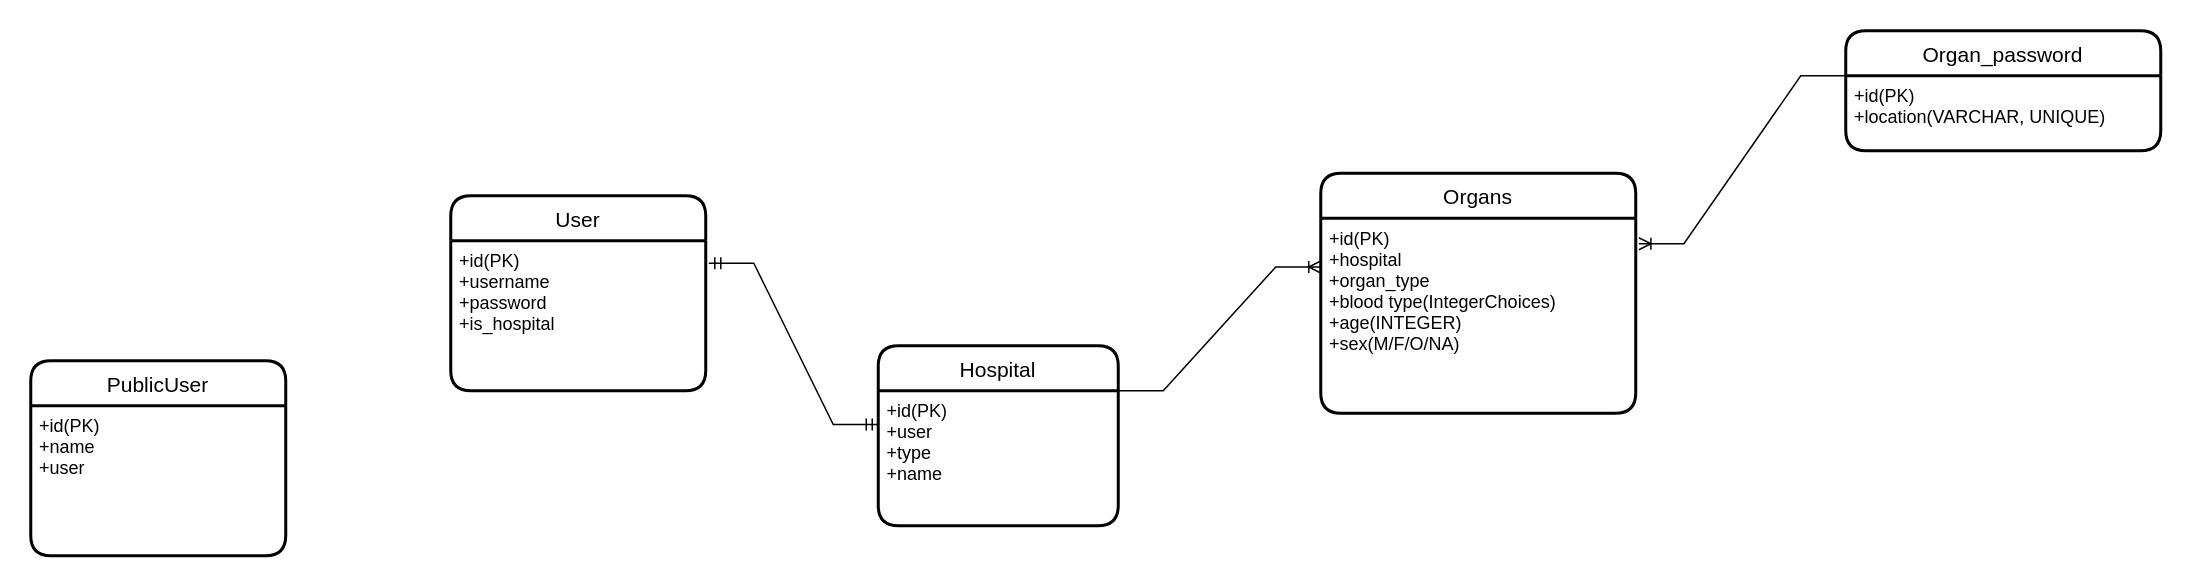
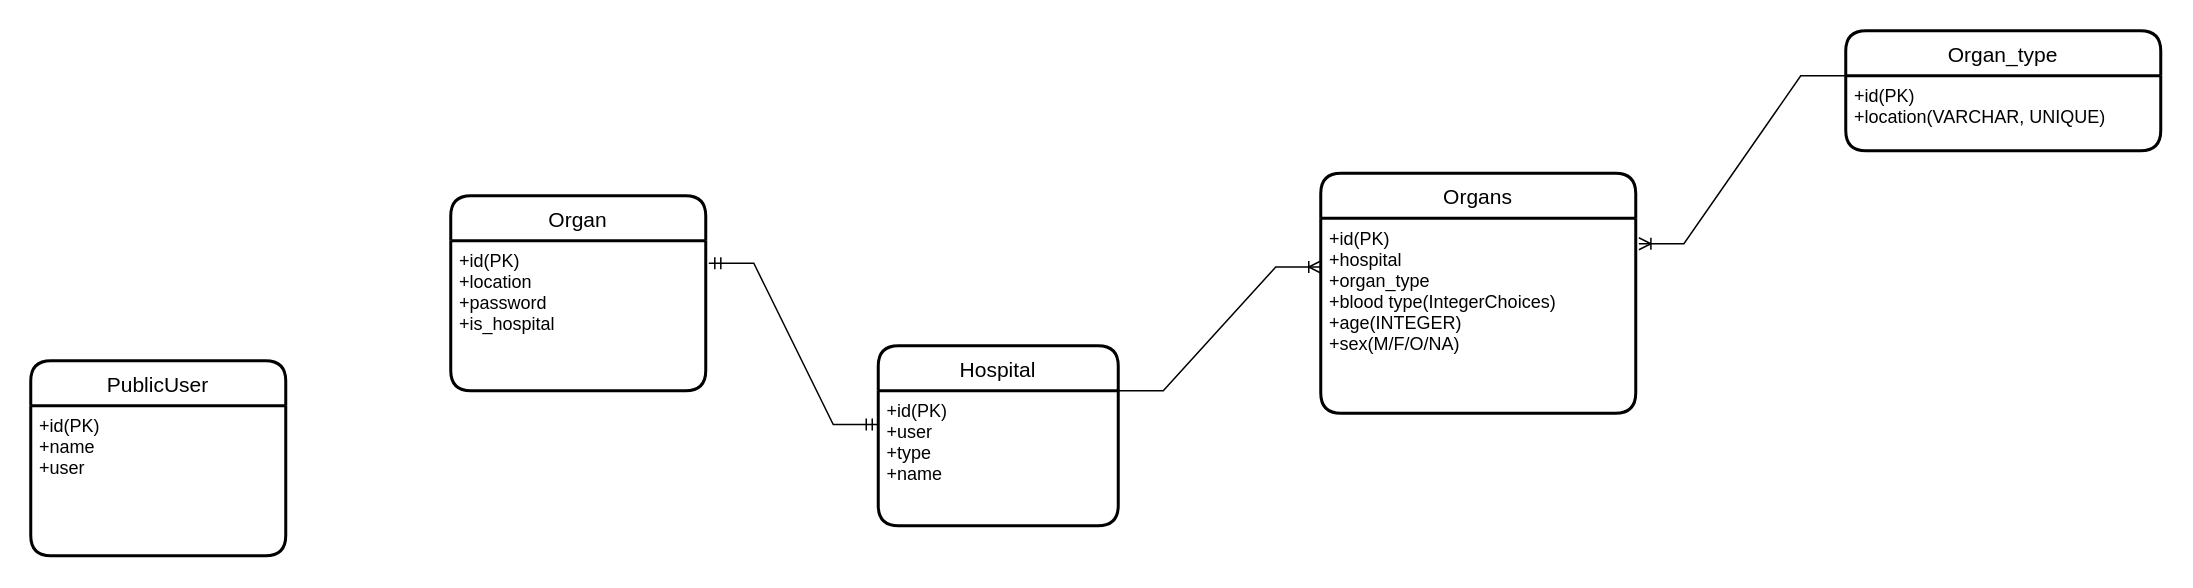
node "Organ_password": label "Organ_password" -> "Organ_type"
node "User": label "User" -> "Organ"
node "+id(PK) +username +password +is_hospital": label "+id(PK) +username +password +is_hospital" -> "+id(PK) +location +password +is_hospital"
